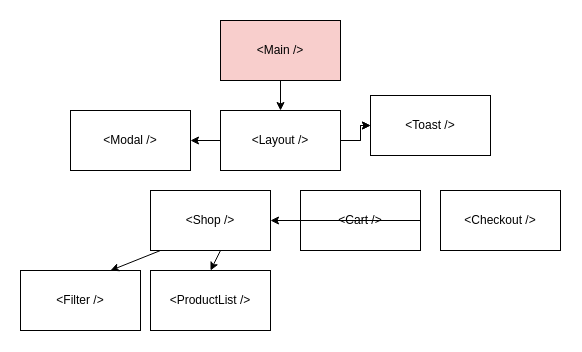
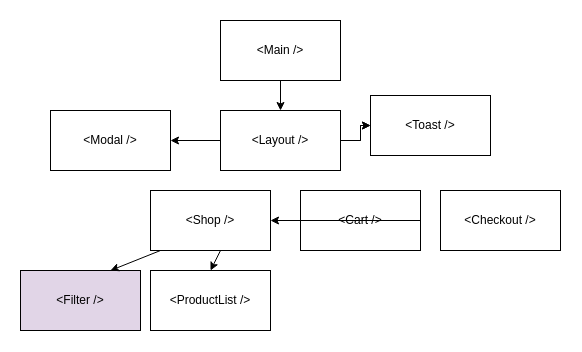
node "<Main />": fillcolor #f8cecc -> #ffffff
node "<Modal />": moved (131, 141) -> (111, 141)
node "<Filter />": fillcolor #ffffff -> #e1d5e7
